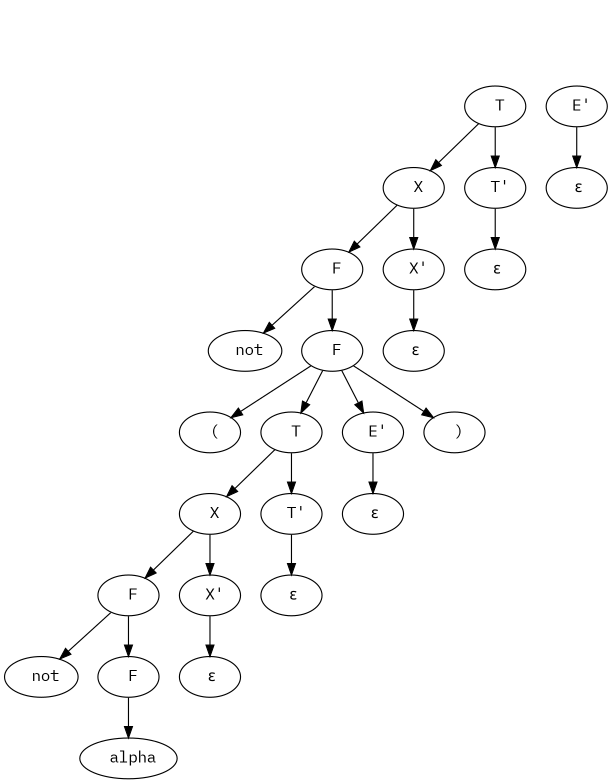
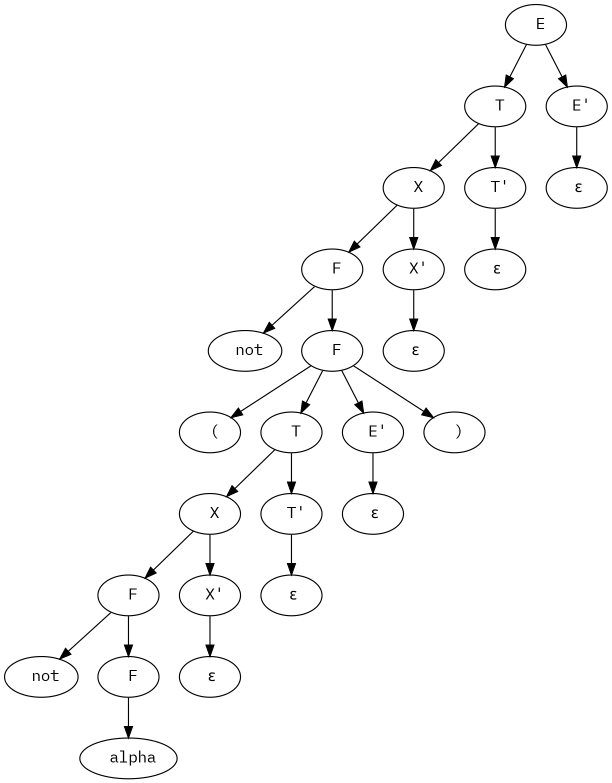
node "E": added
